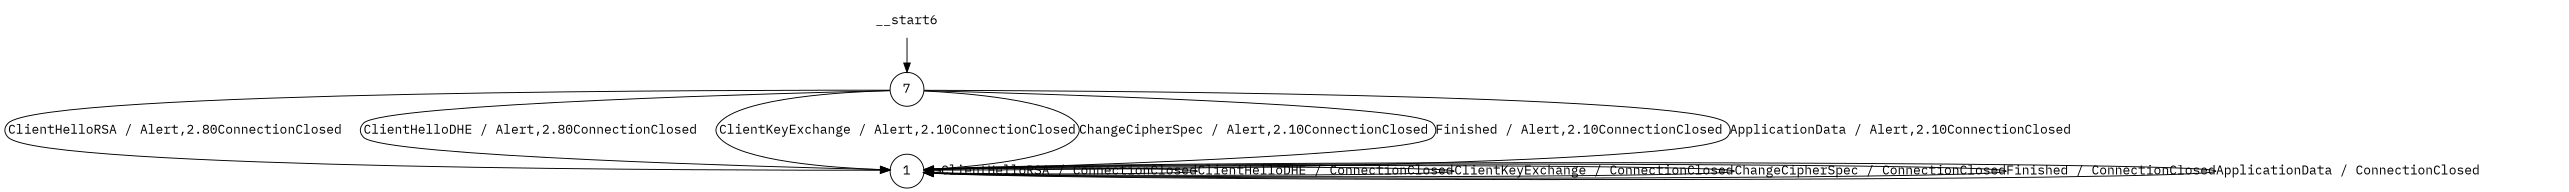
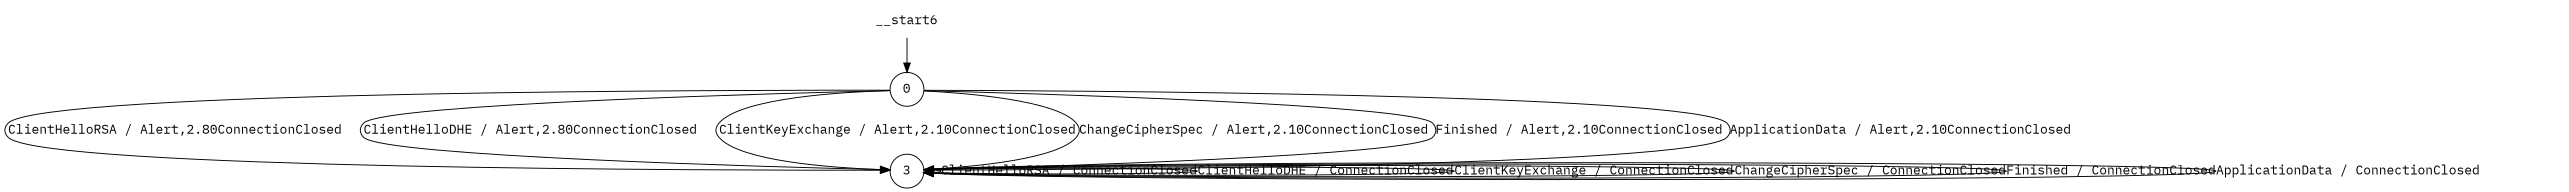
node "7": label "7" -> "0"
node "1": label "1" -> "3"
